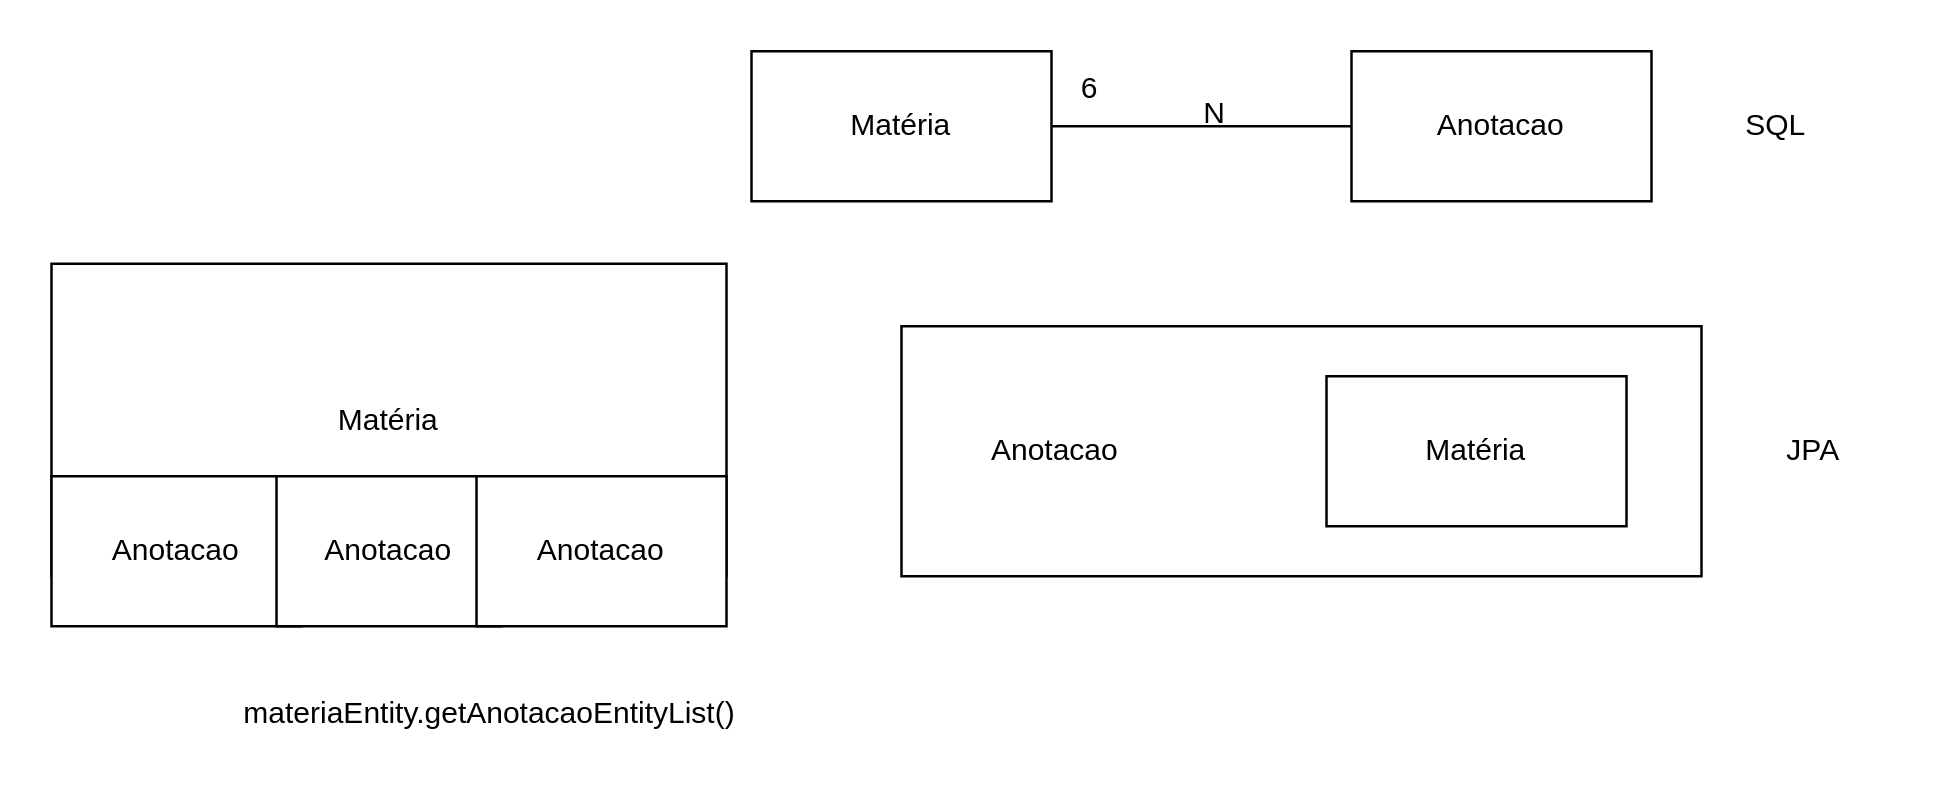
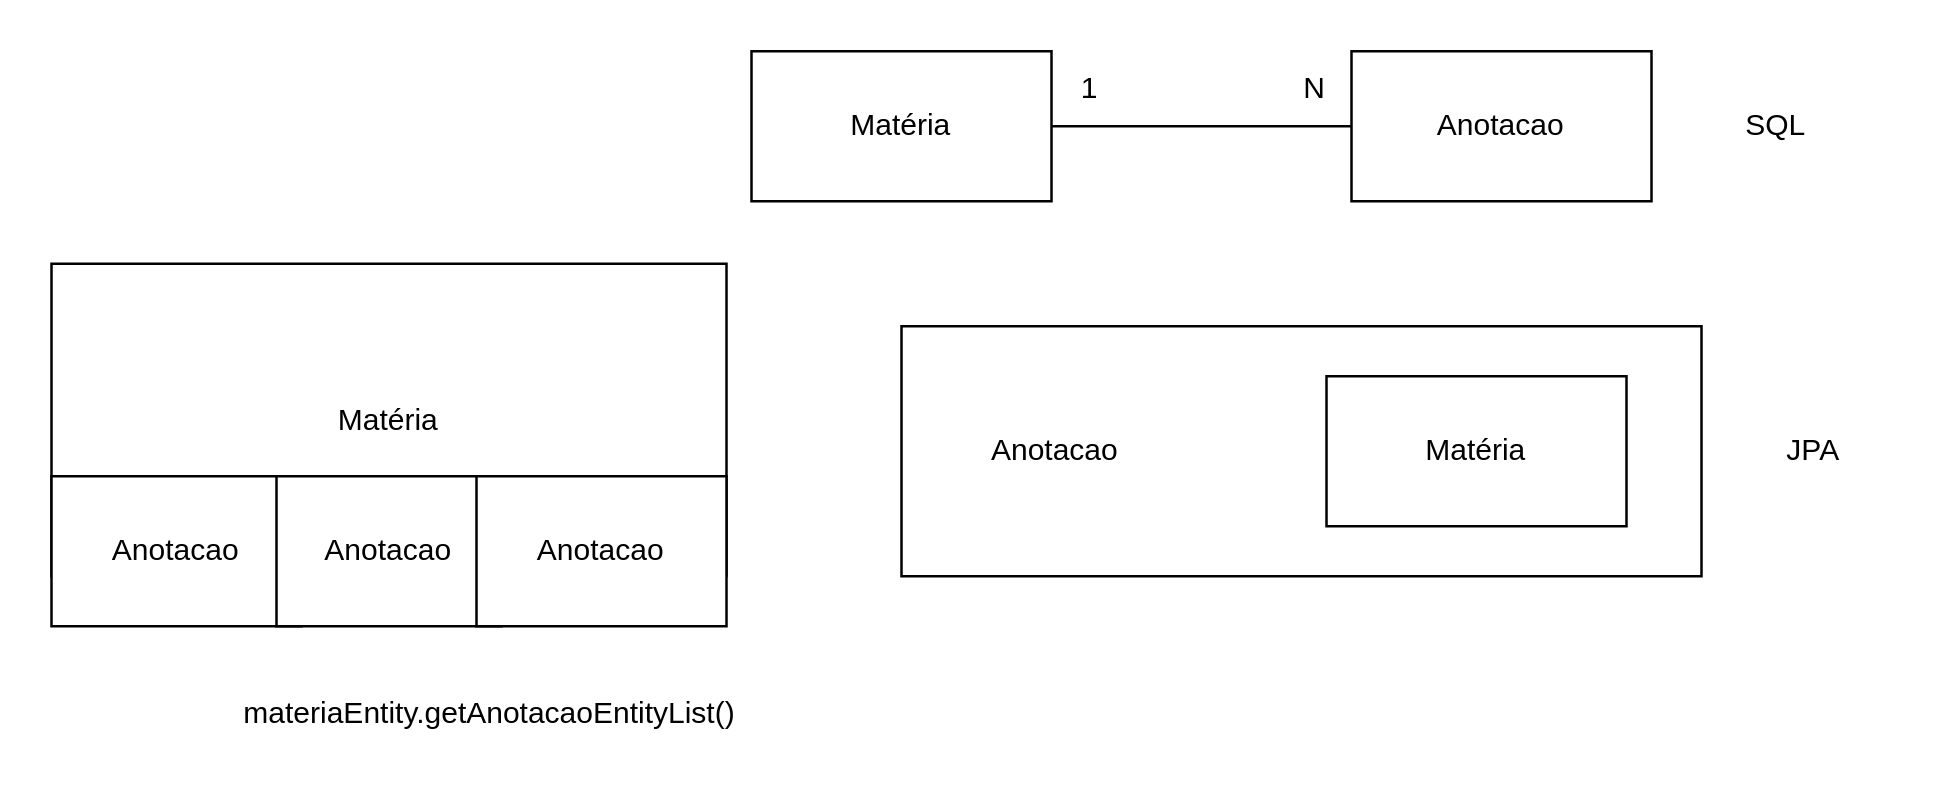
node "6": label "6" -> "1"
node "N": moved (1214, 114) -> (1314, 89)
